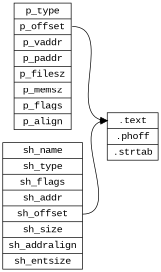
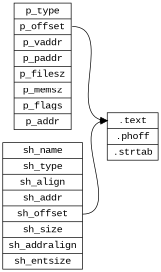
node "p_type": text "p_align" -> "p_addr"
node "sh_name": text "sh_flags" -> "sh_align"
